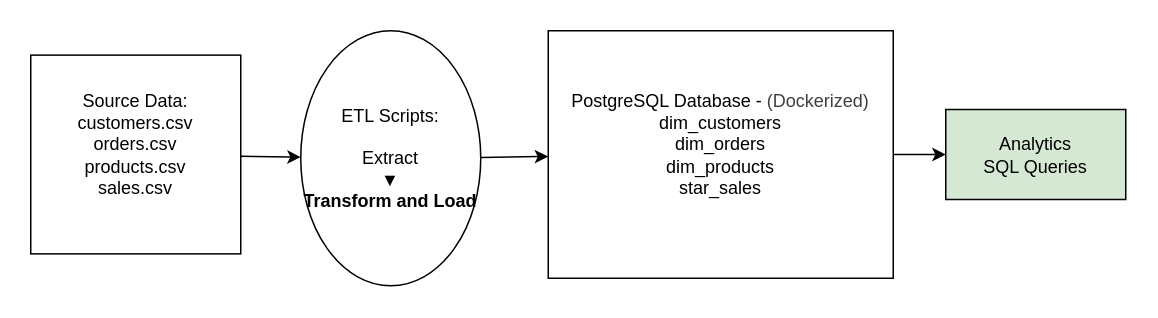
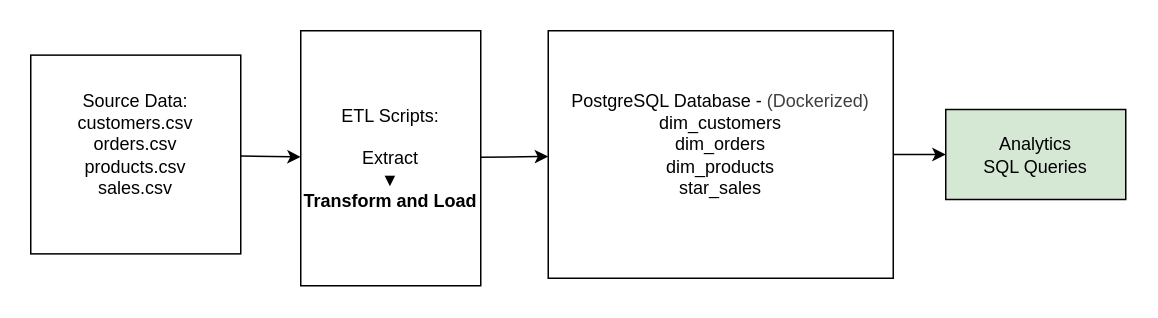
node "ETL Scripts: Extract ▼ Transform and Load": shape ellipse -> rectangle
